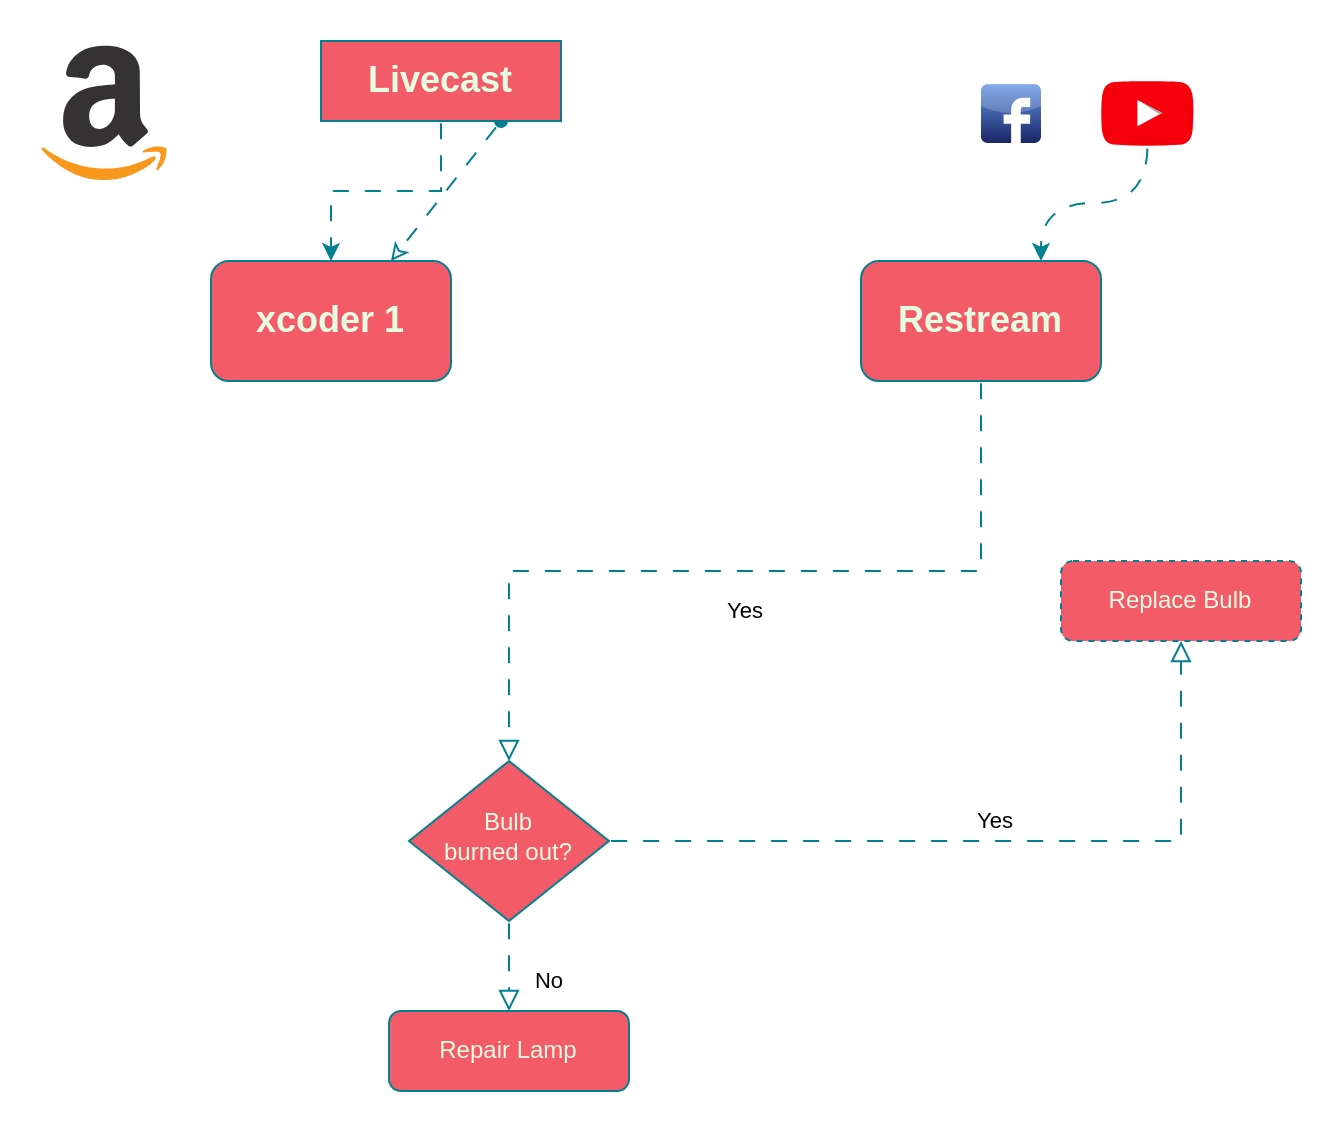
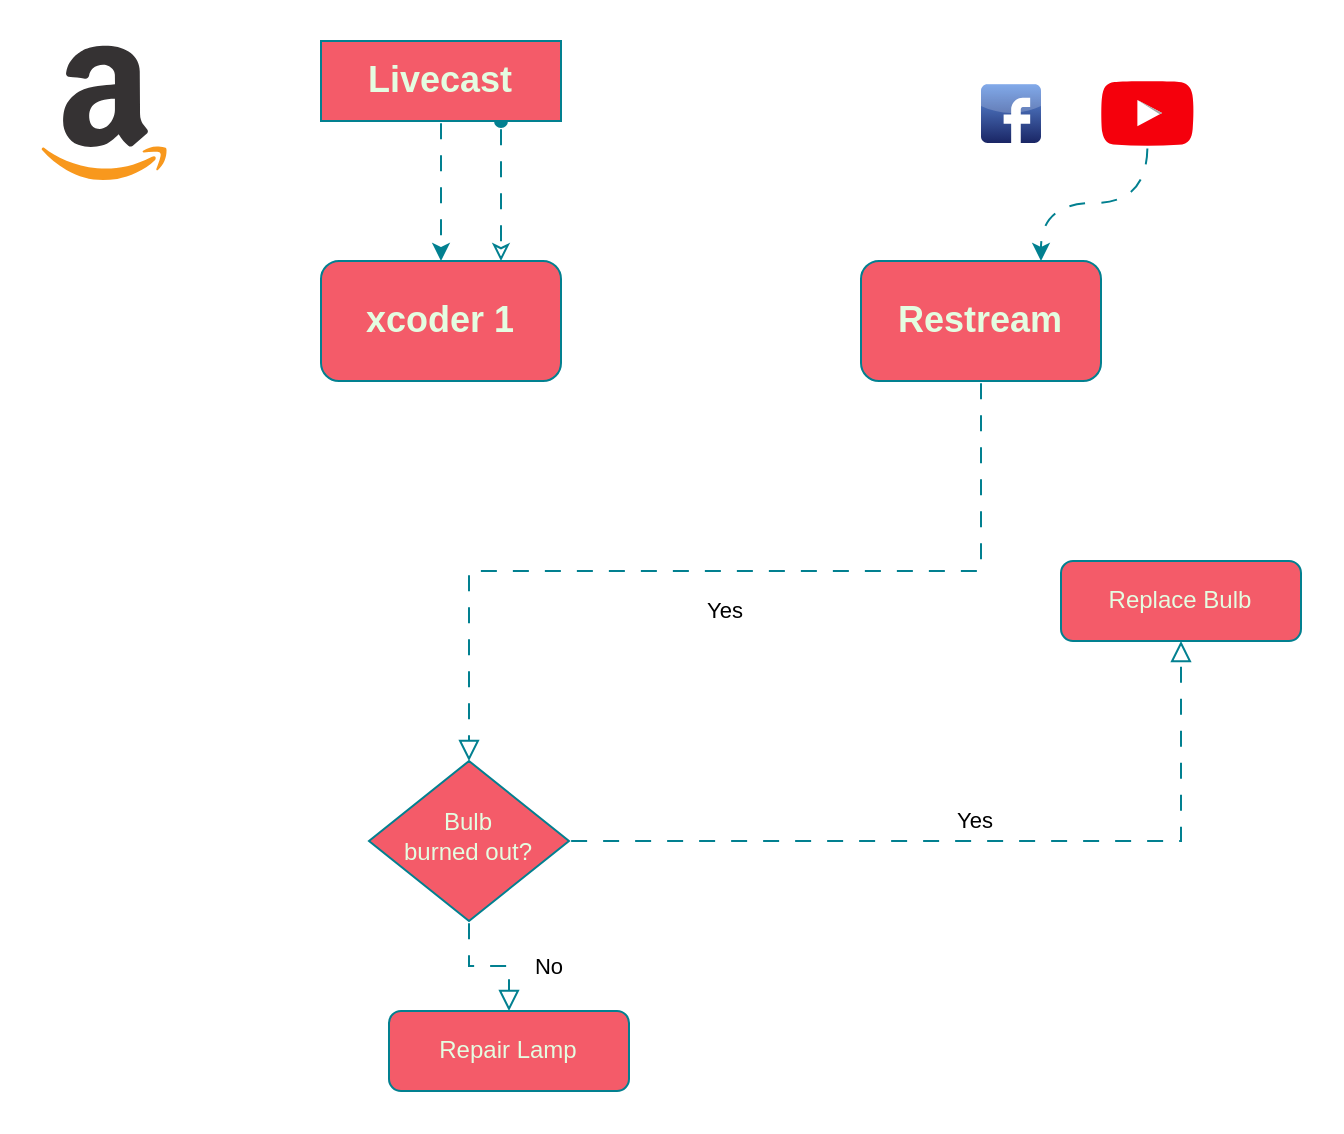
node "xcoder 1": moved (331, 321) -> (441, 321)
node "Replace Bulb": style dashed -> solid
node "Bulb burned out?": moved (509, 841) -> (469, 841)
